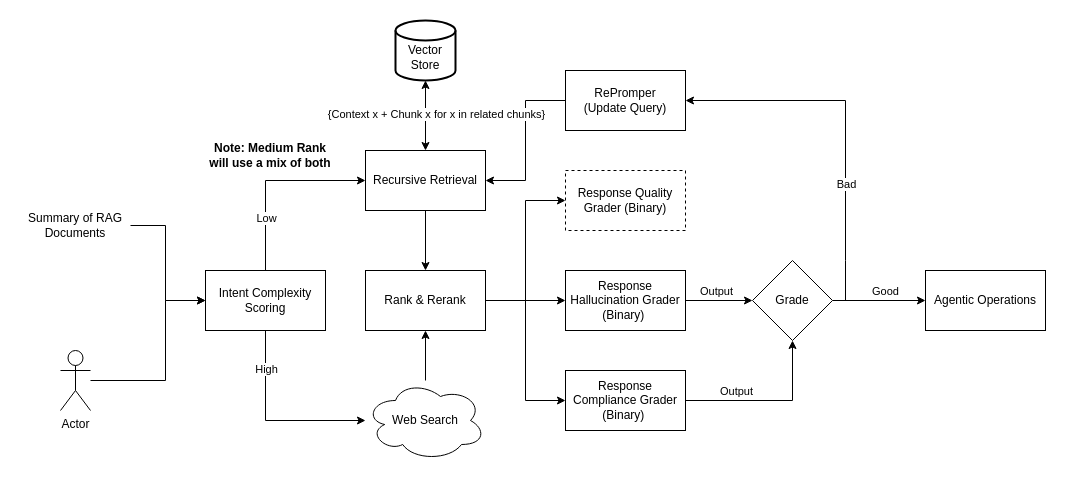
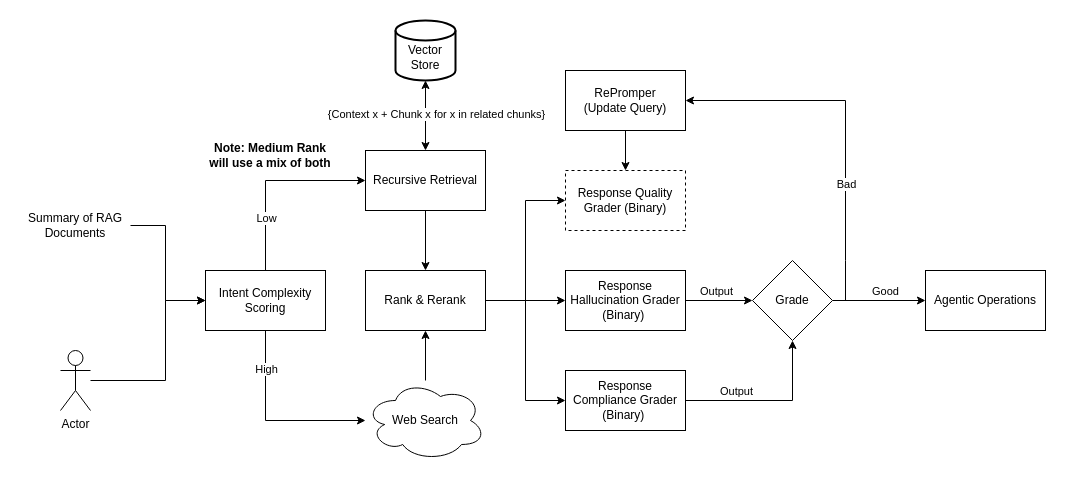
edge "RePromper (Update Query)" -> "Recursive Retrieval": now "RePromper (Update Query)" -> "Response Quality Grader (Binary)"
